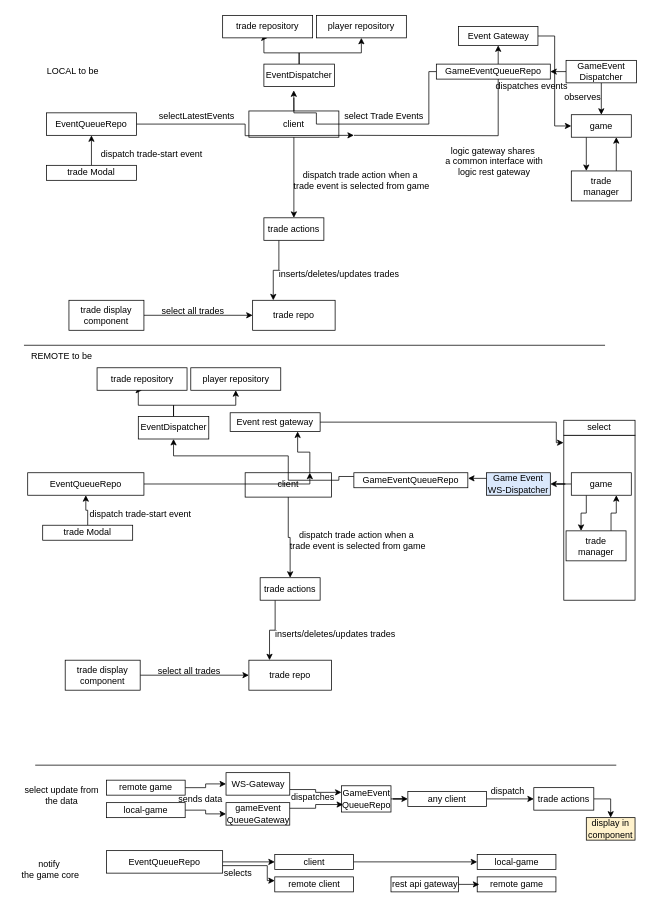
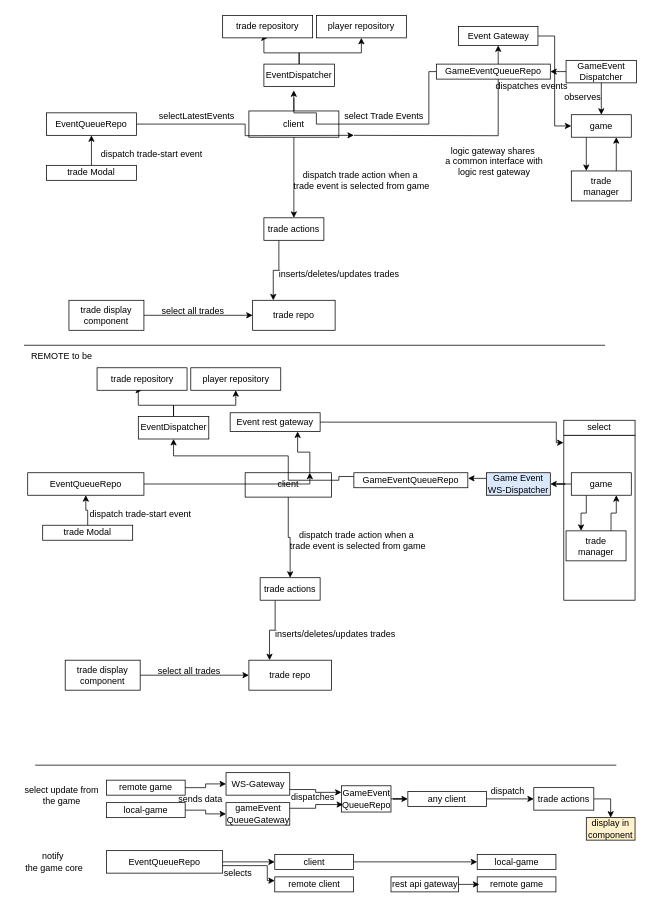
node "LOCAL to be": removed
node "select update from the data": label "select update from the data" -> "select update from the game"
node "notify the game core": moved (50, 870) -> (53, 862)
